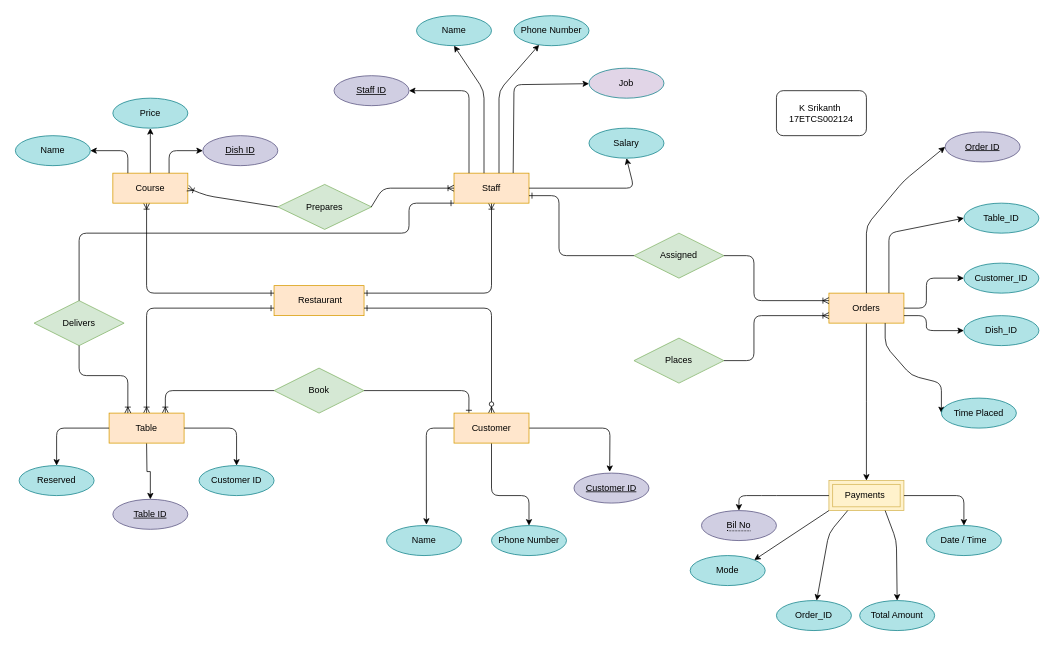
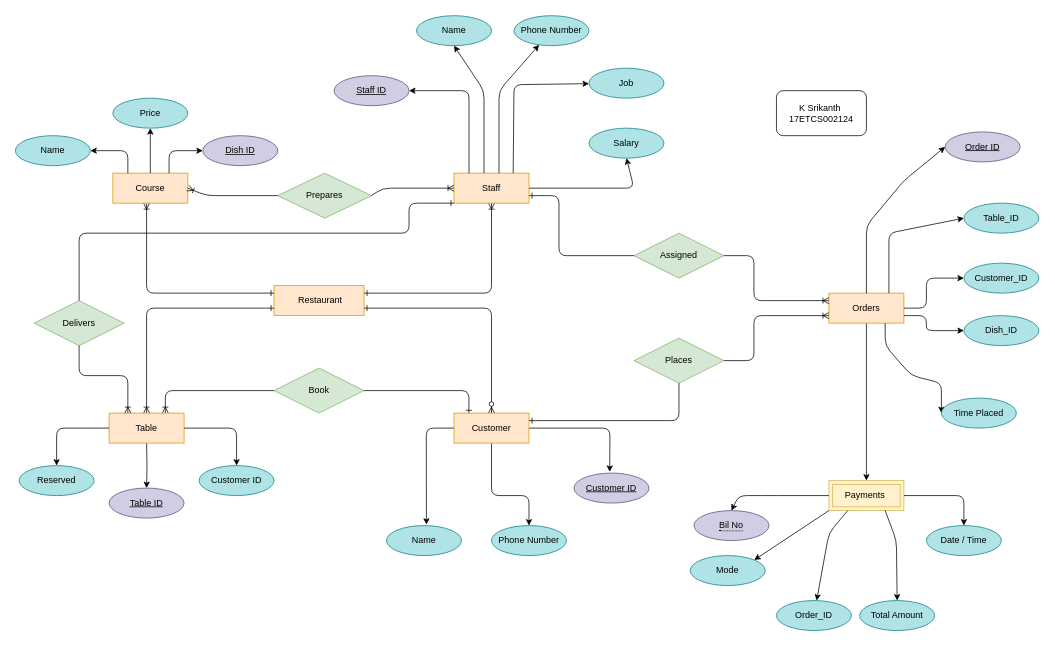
node "Job": fillcolor #e1d5e7 -> #b0e3e6
node "Prepares": moved (325, 207) -> (325, 195)
edge "Places" -> "Customer": added
node "Table ID": moved (150, 514) -> (147, 503)
node "Bil No": moved (739, 525) -> (732, 525)
